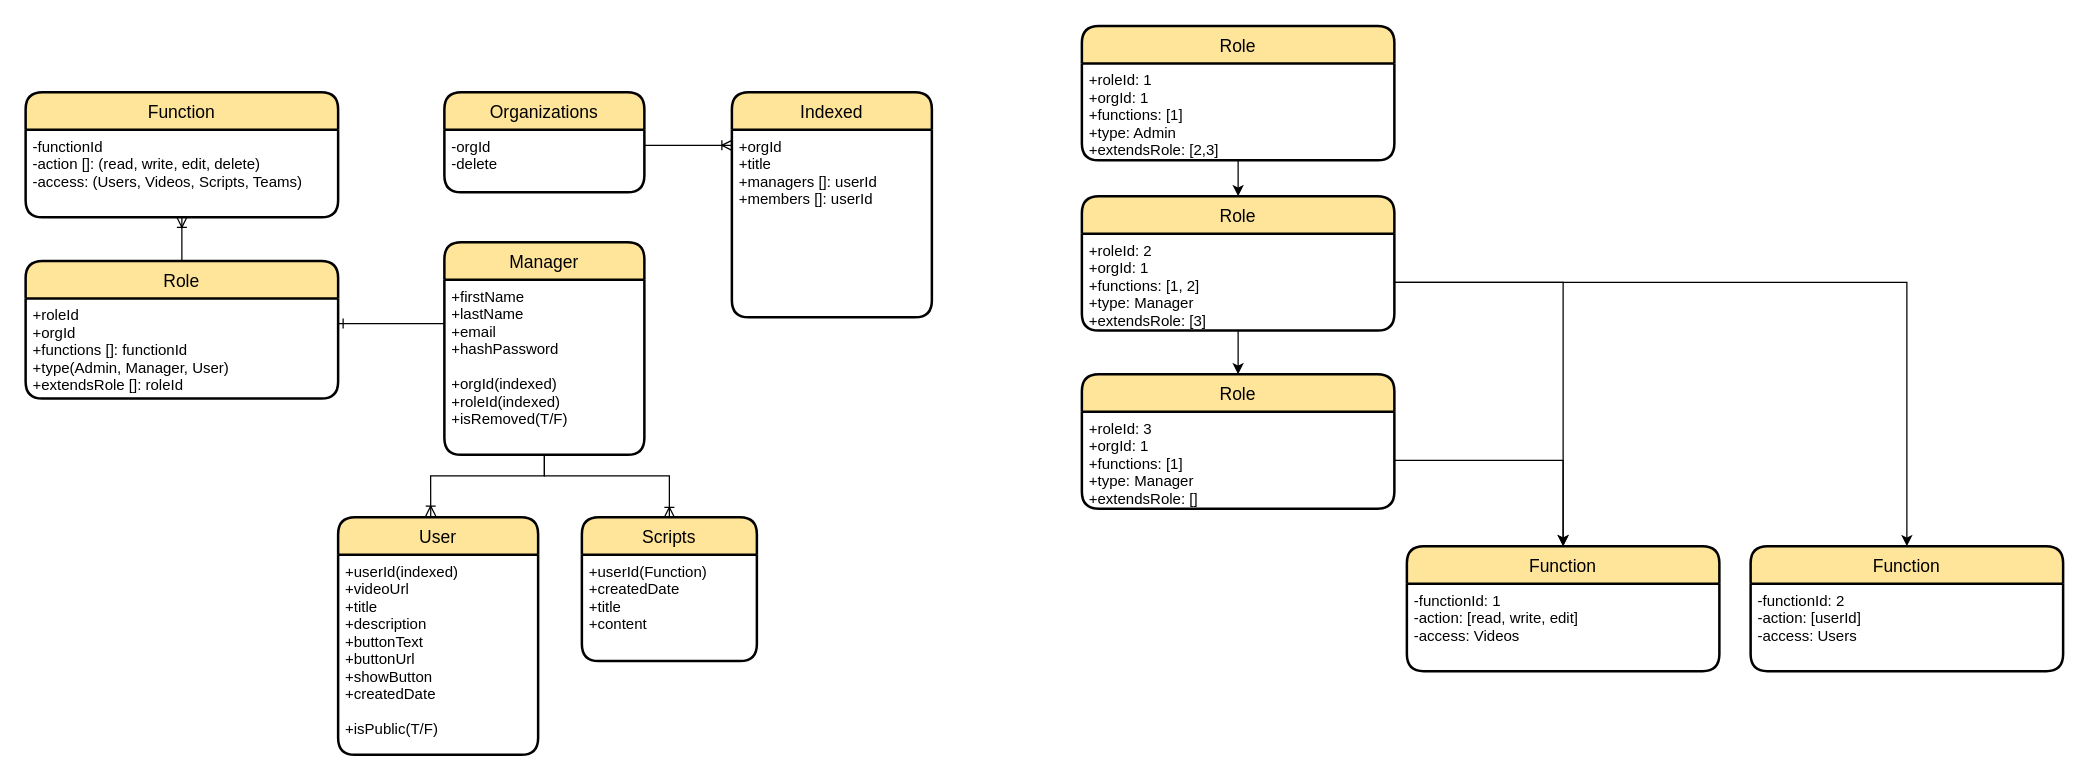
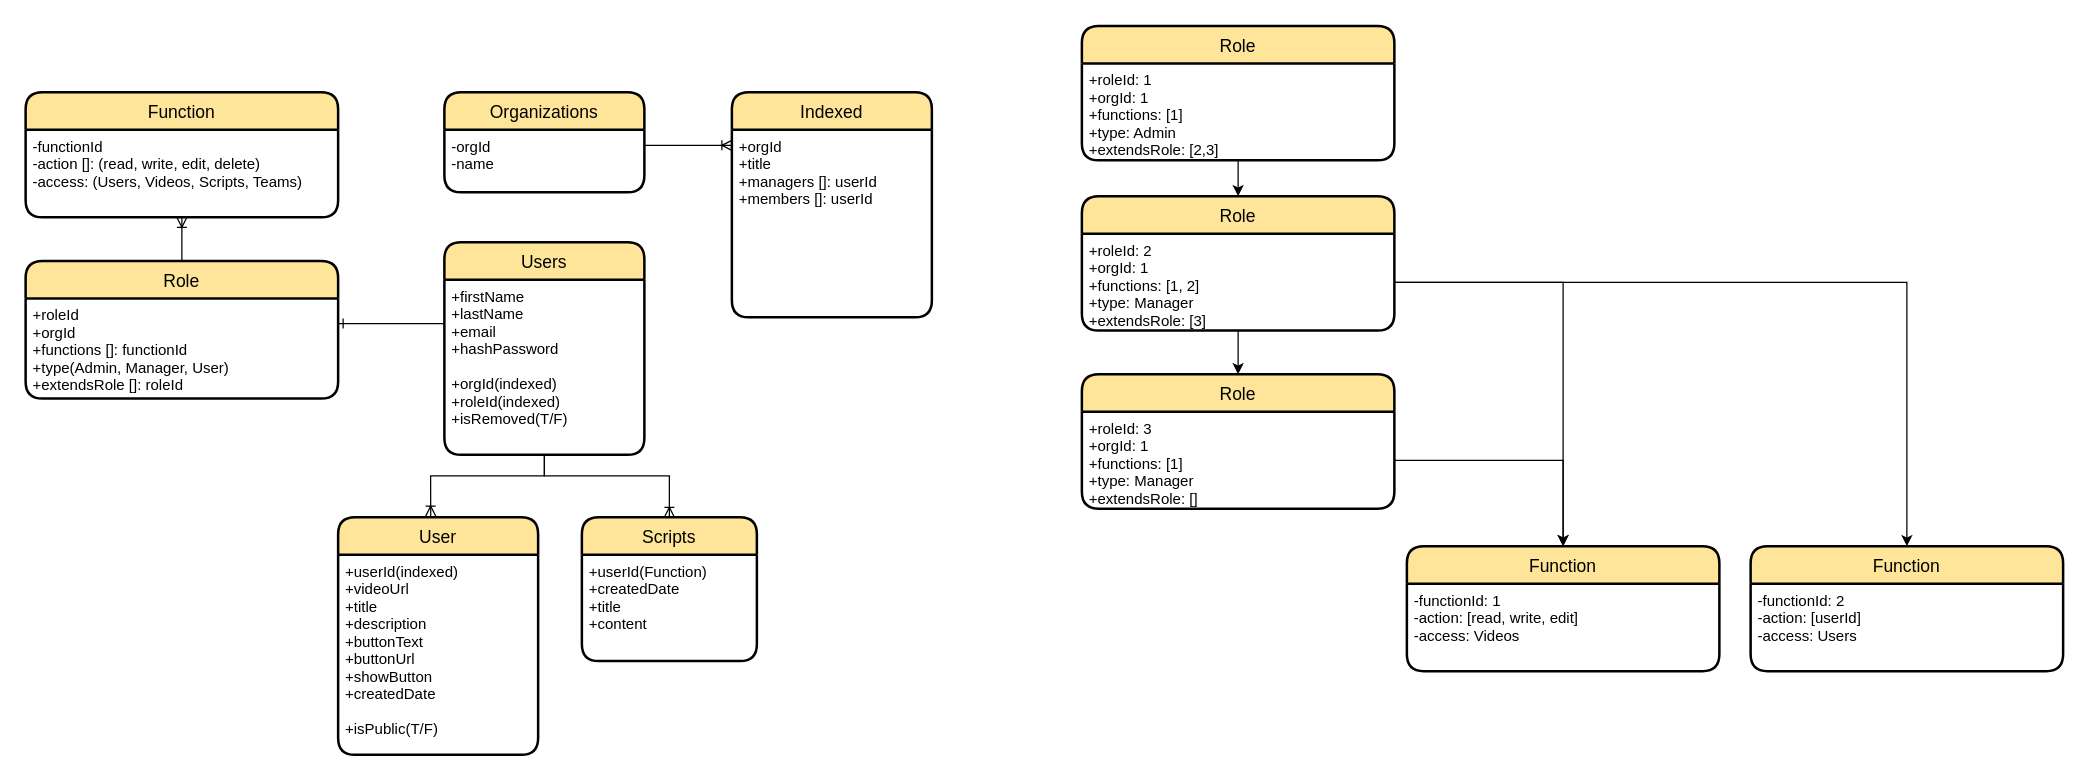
node "-orgId -delete": label "-orgId -delete" -> "-orgId -name"
node "Manager": label "Manager" -> "Users"
